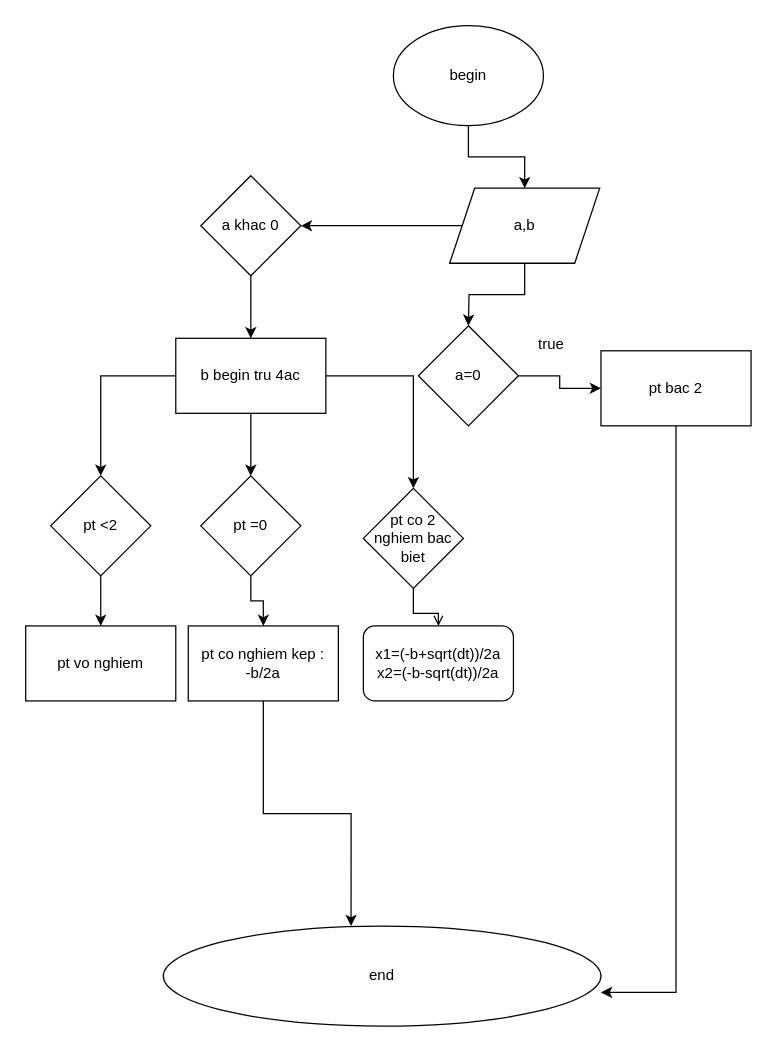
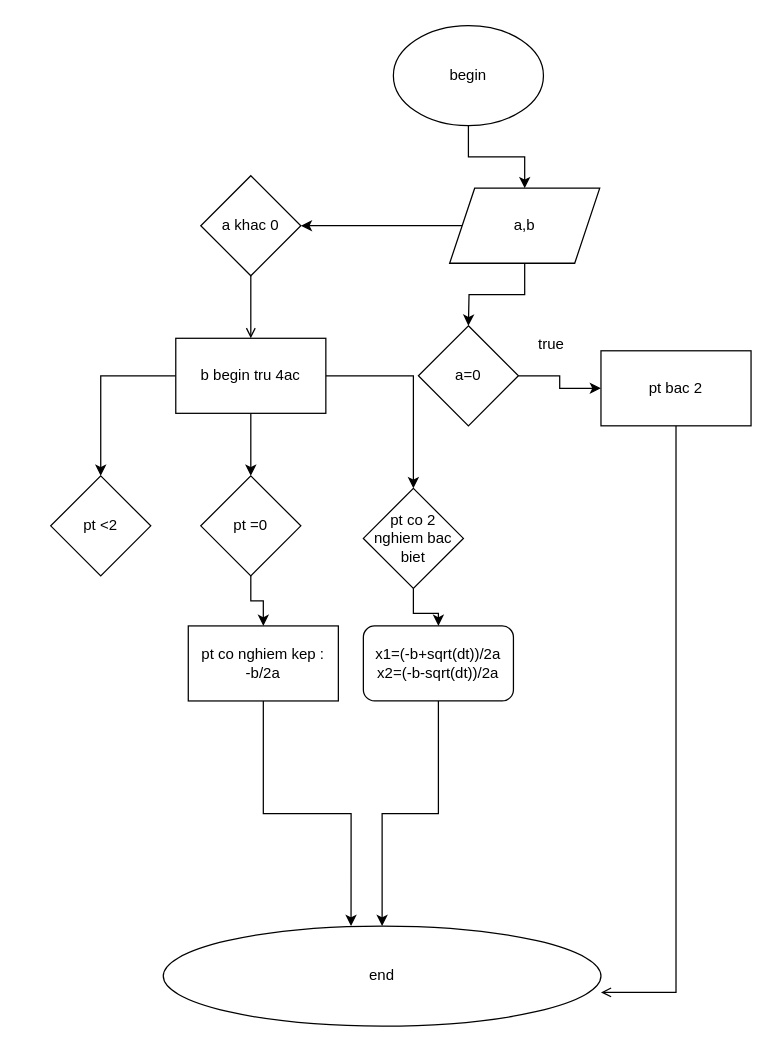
edge "a khac 0" -> "b begin tru 4ac": arrowhead classic -> open
edge "pt <2" -> "pt vo nghiem": removed
edge "pt co 2 nghiem bac biet" -> "x1=(-b+sqrt(dt))/2a x2=(-b-sqrt(dt))/2a": arrowhead open -> classic
node "pt vo nghiem": removed
edge "x1=(-b+sqrt(dt))/2a x2=(-b-sqrt(dt))/2a" -> "end": added
edge "pt bac 2" -> "end": arrowhead classic -> open
